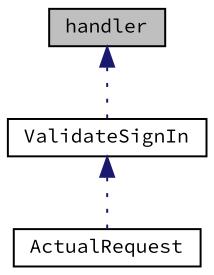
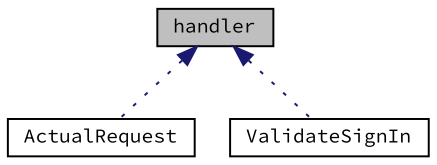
edge "ActualRequest" -> "ValidateSignIn": now "ActualRequest" -> "handler"
